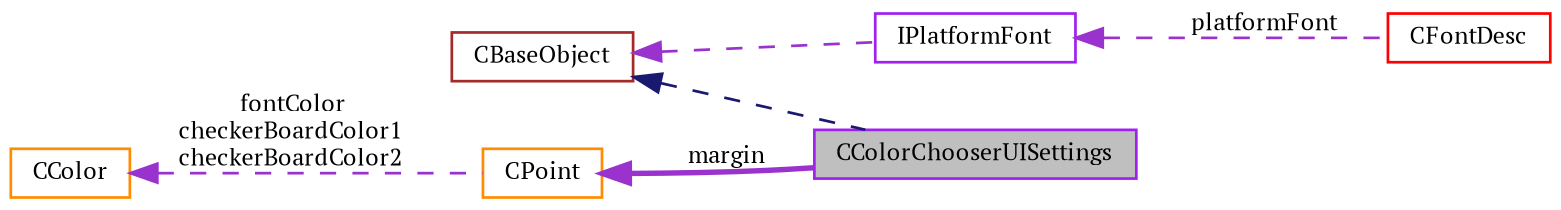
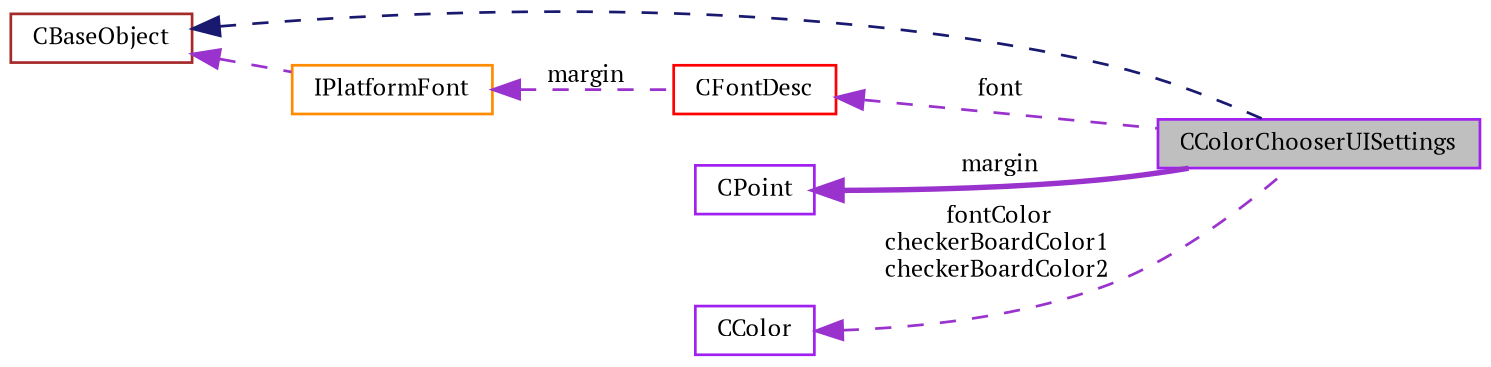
edge "CFontDesc" -> "IPlatformFont": label " platformFont" -> " margin"
node "IPlatformFont": color purple -> darkorange
edge "CColorChooserUISettings" -> "CFontDesc": added, label "font"
node "CColor": color darkorange -> purple
edge "CPoint" -> "CColor": now "CColorChooserUISettings" -> "CColor"
node "CPoint": color darkorange -> purple
